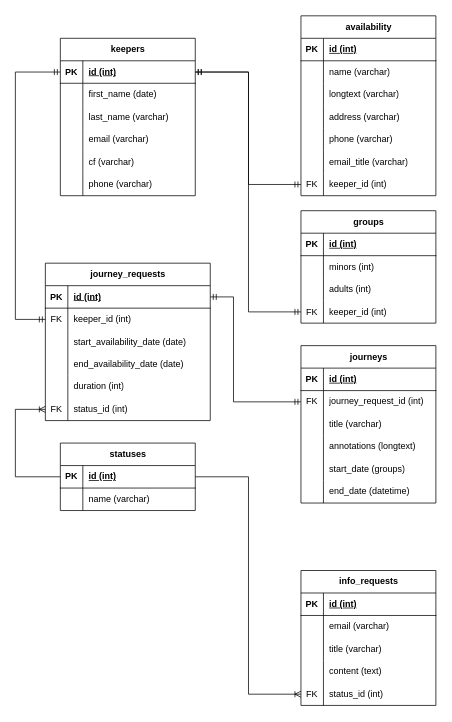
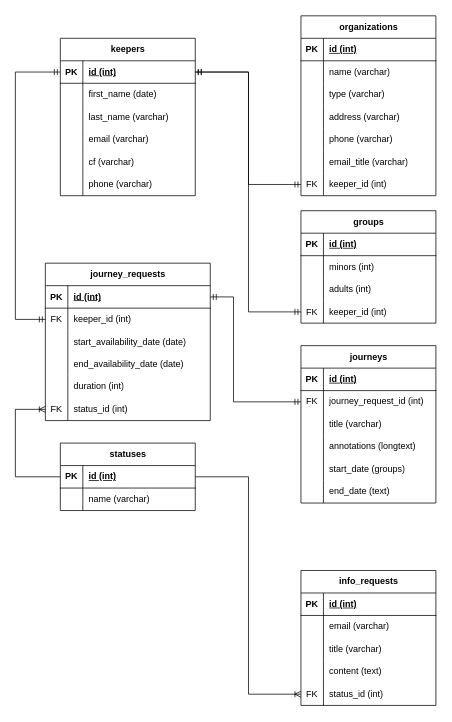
node "availability": label "availability" -> "organizations"
node "longtext (varchar)": label "longtext (varchar)" -> "type (varchar)"
node "end_date (datetime)": label "end_date (datetime)" -> "end_date (text)"
